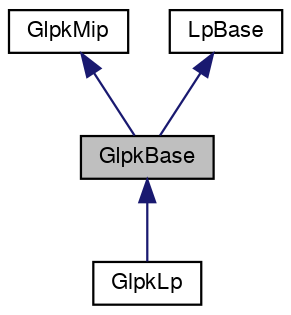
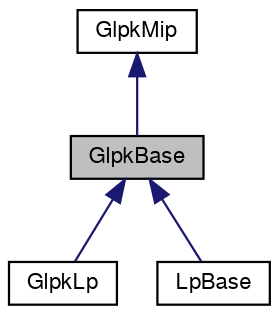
edge "GlpkBase" -> "LpBase": reversed
